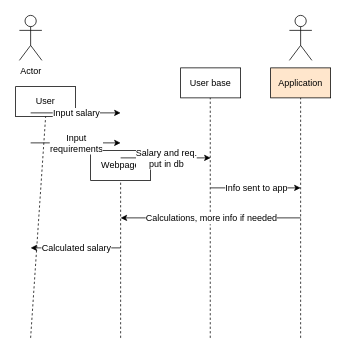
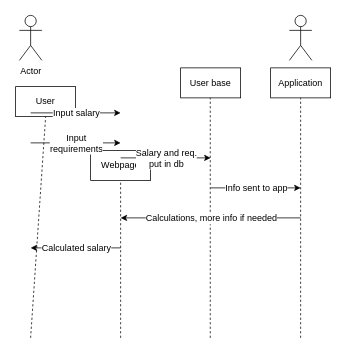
node "Application": fillcolor #ffe6cc -> #ffffff
